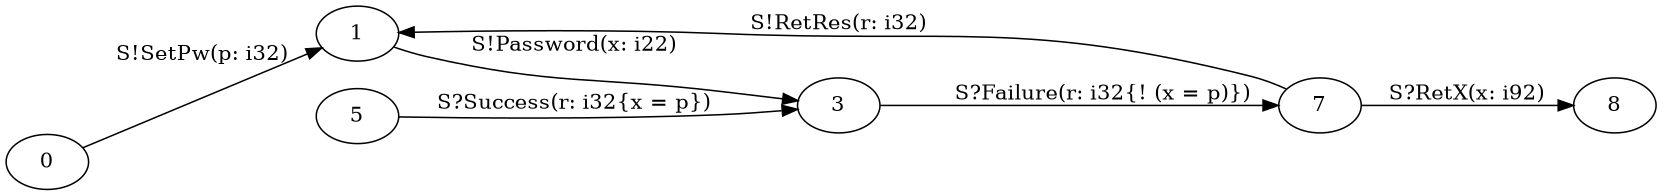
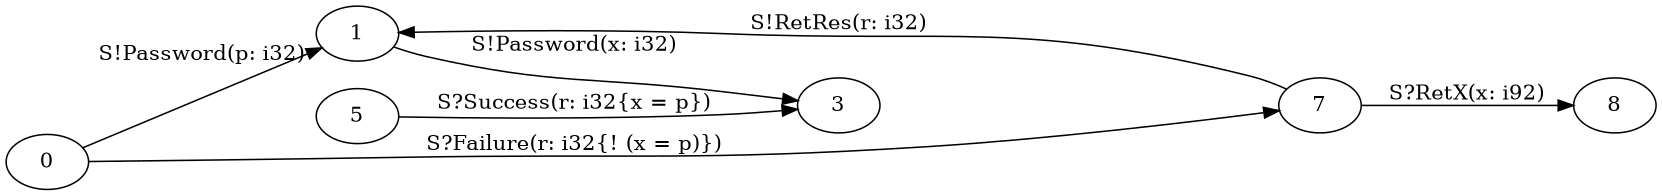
edge "1" -> "3": label "S!Password(x: i22)" -> "S!Password(x: i32)"
edge "0" -> "1": label "S!SetPw(p: i32)" -> "S!Password(p: i32)"
edge "3" -> "7": now "0" -> "7"
